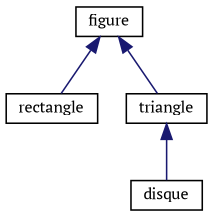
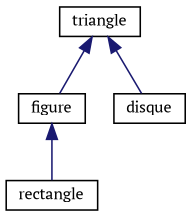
edge "triangle" -> "figure": reversed
